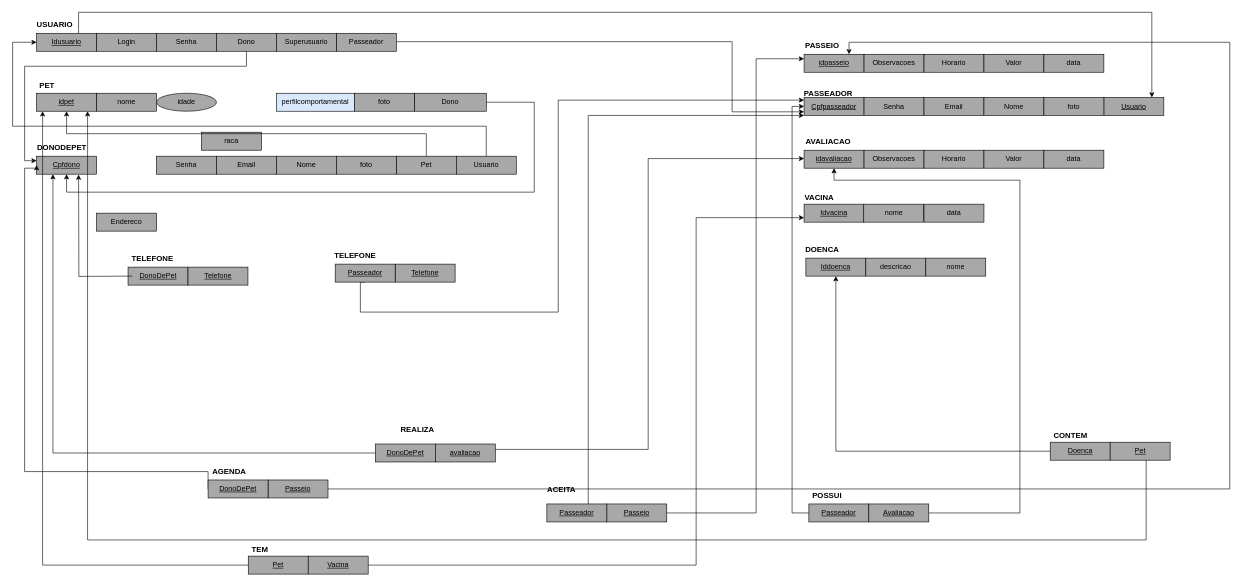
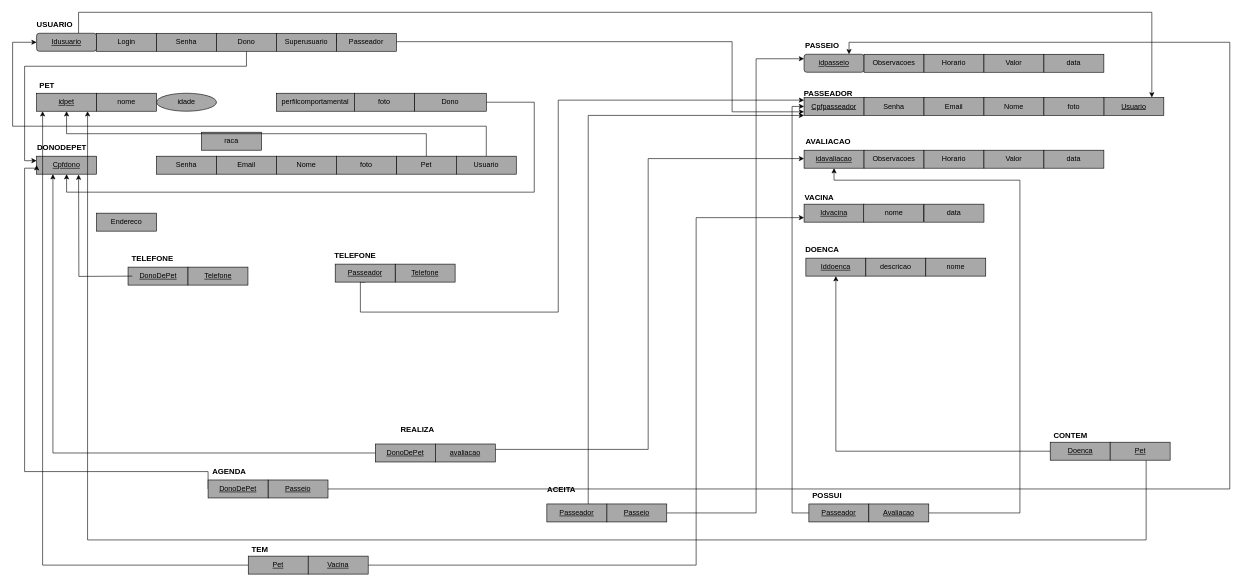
node "Idusuario": shape rectangle -> rounded rectangle
node "idpasseio": shape rectangle -> rounded rectangle
node "perfilcomportamental": fillcolor #dae8fc -> #a8a8a8
